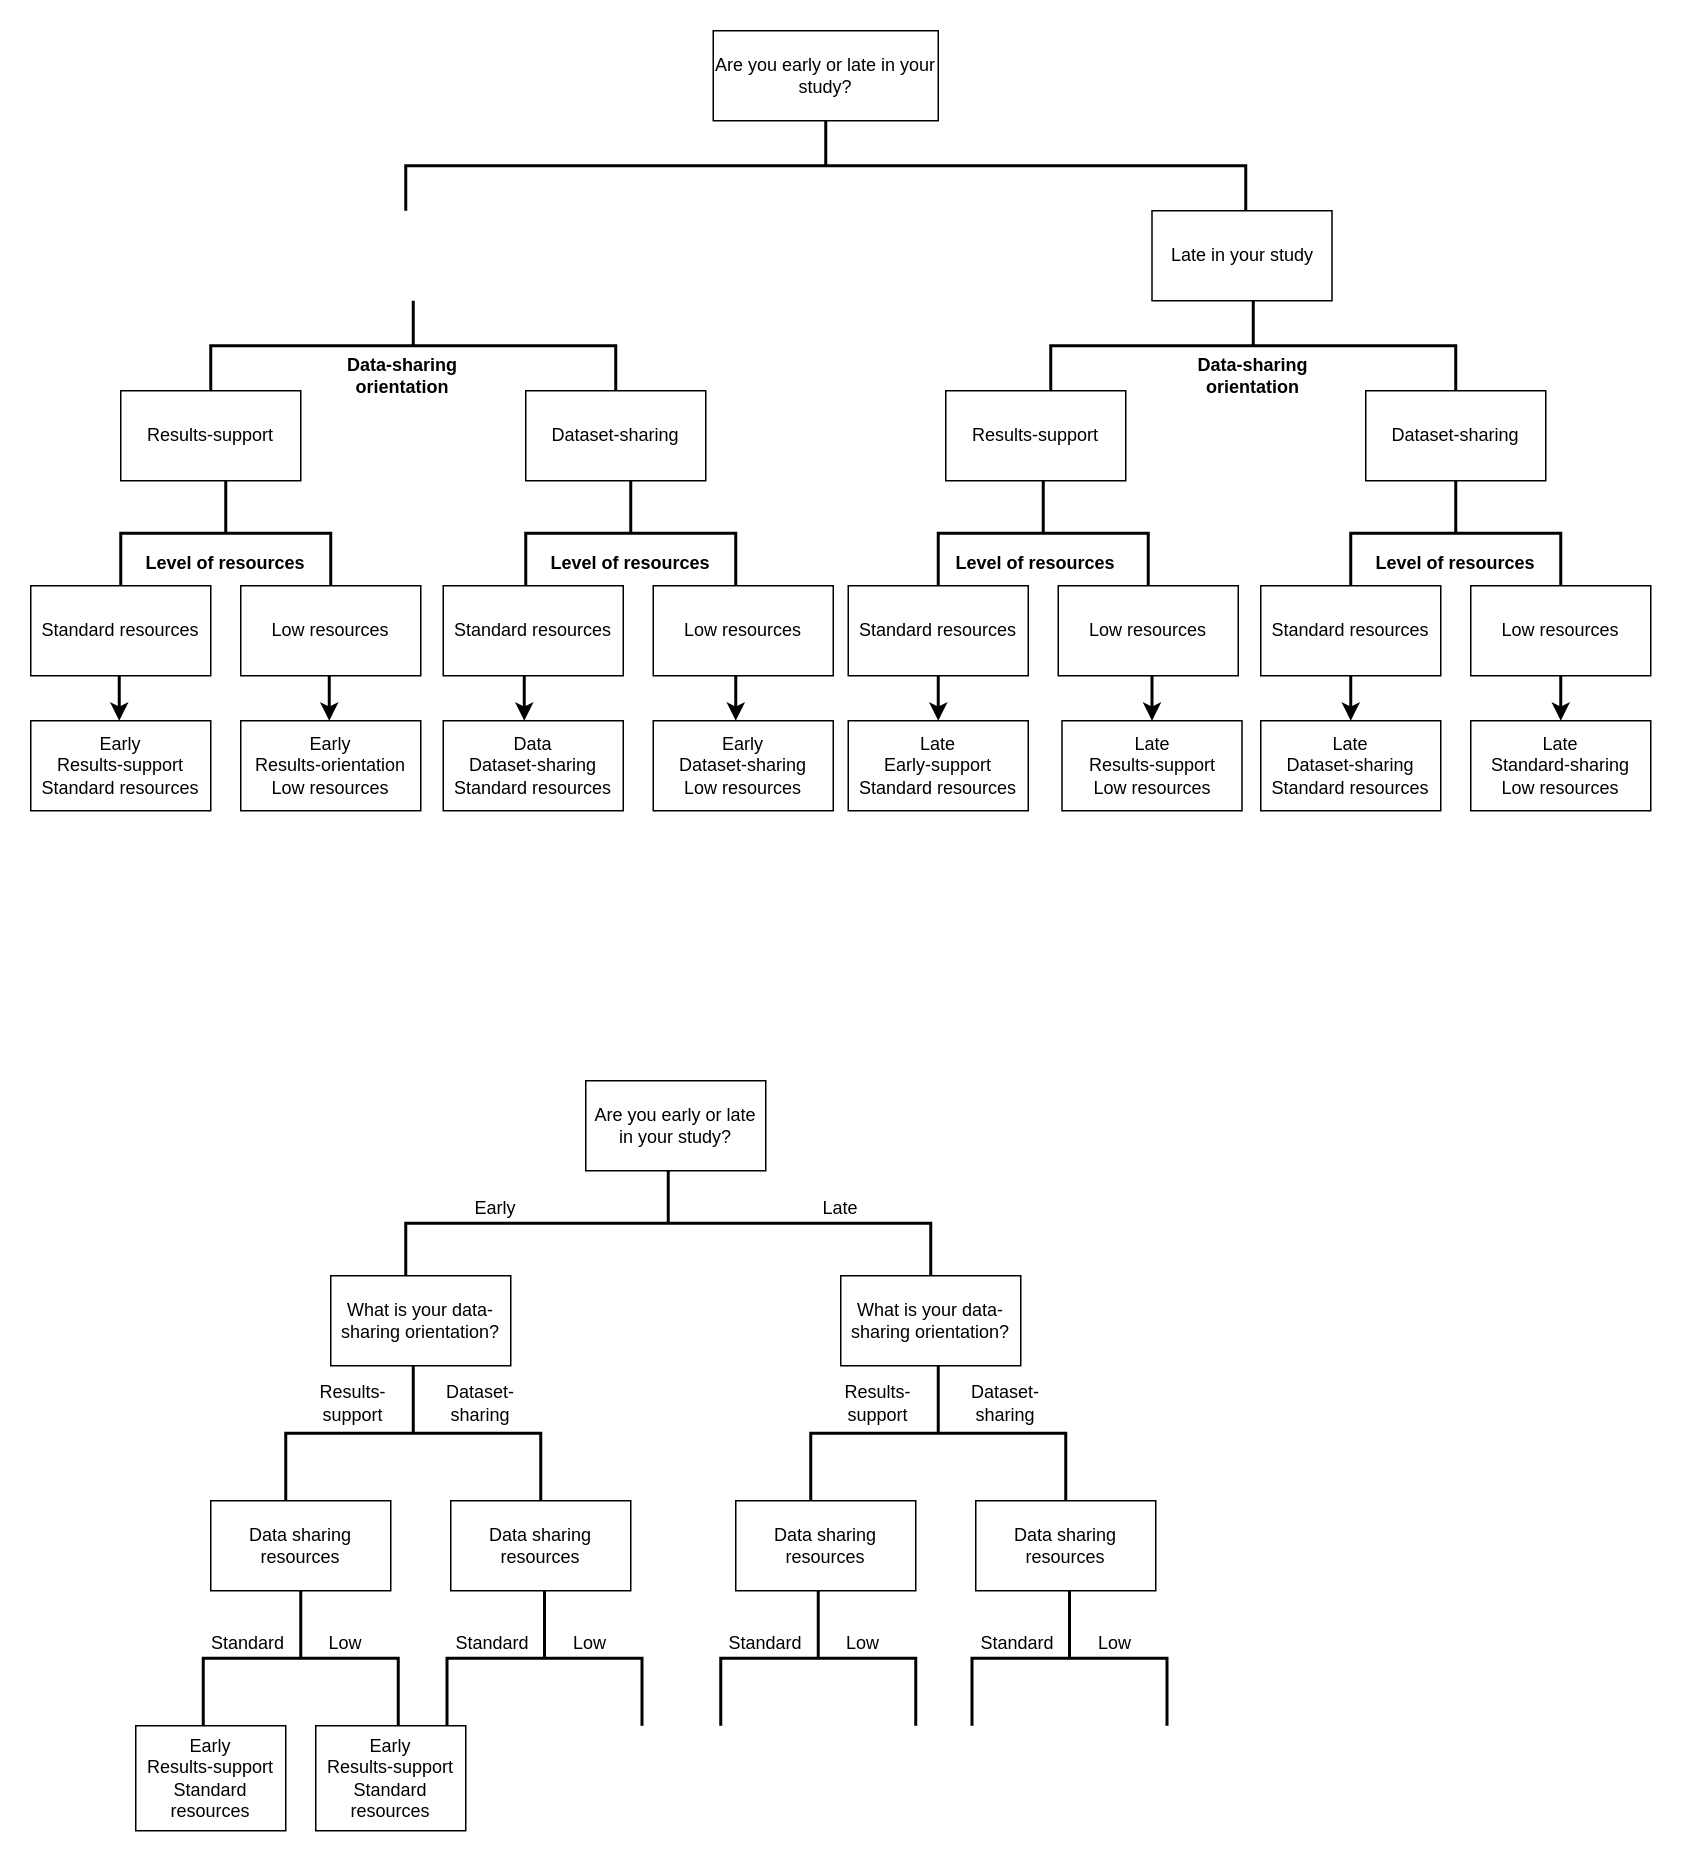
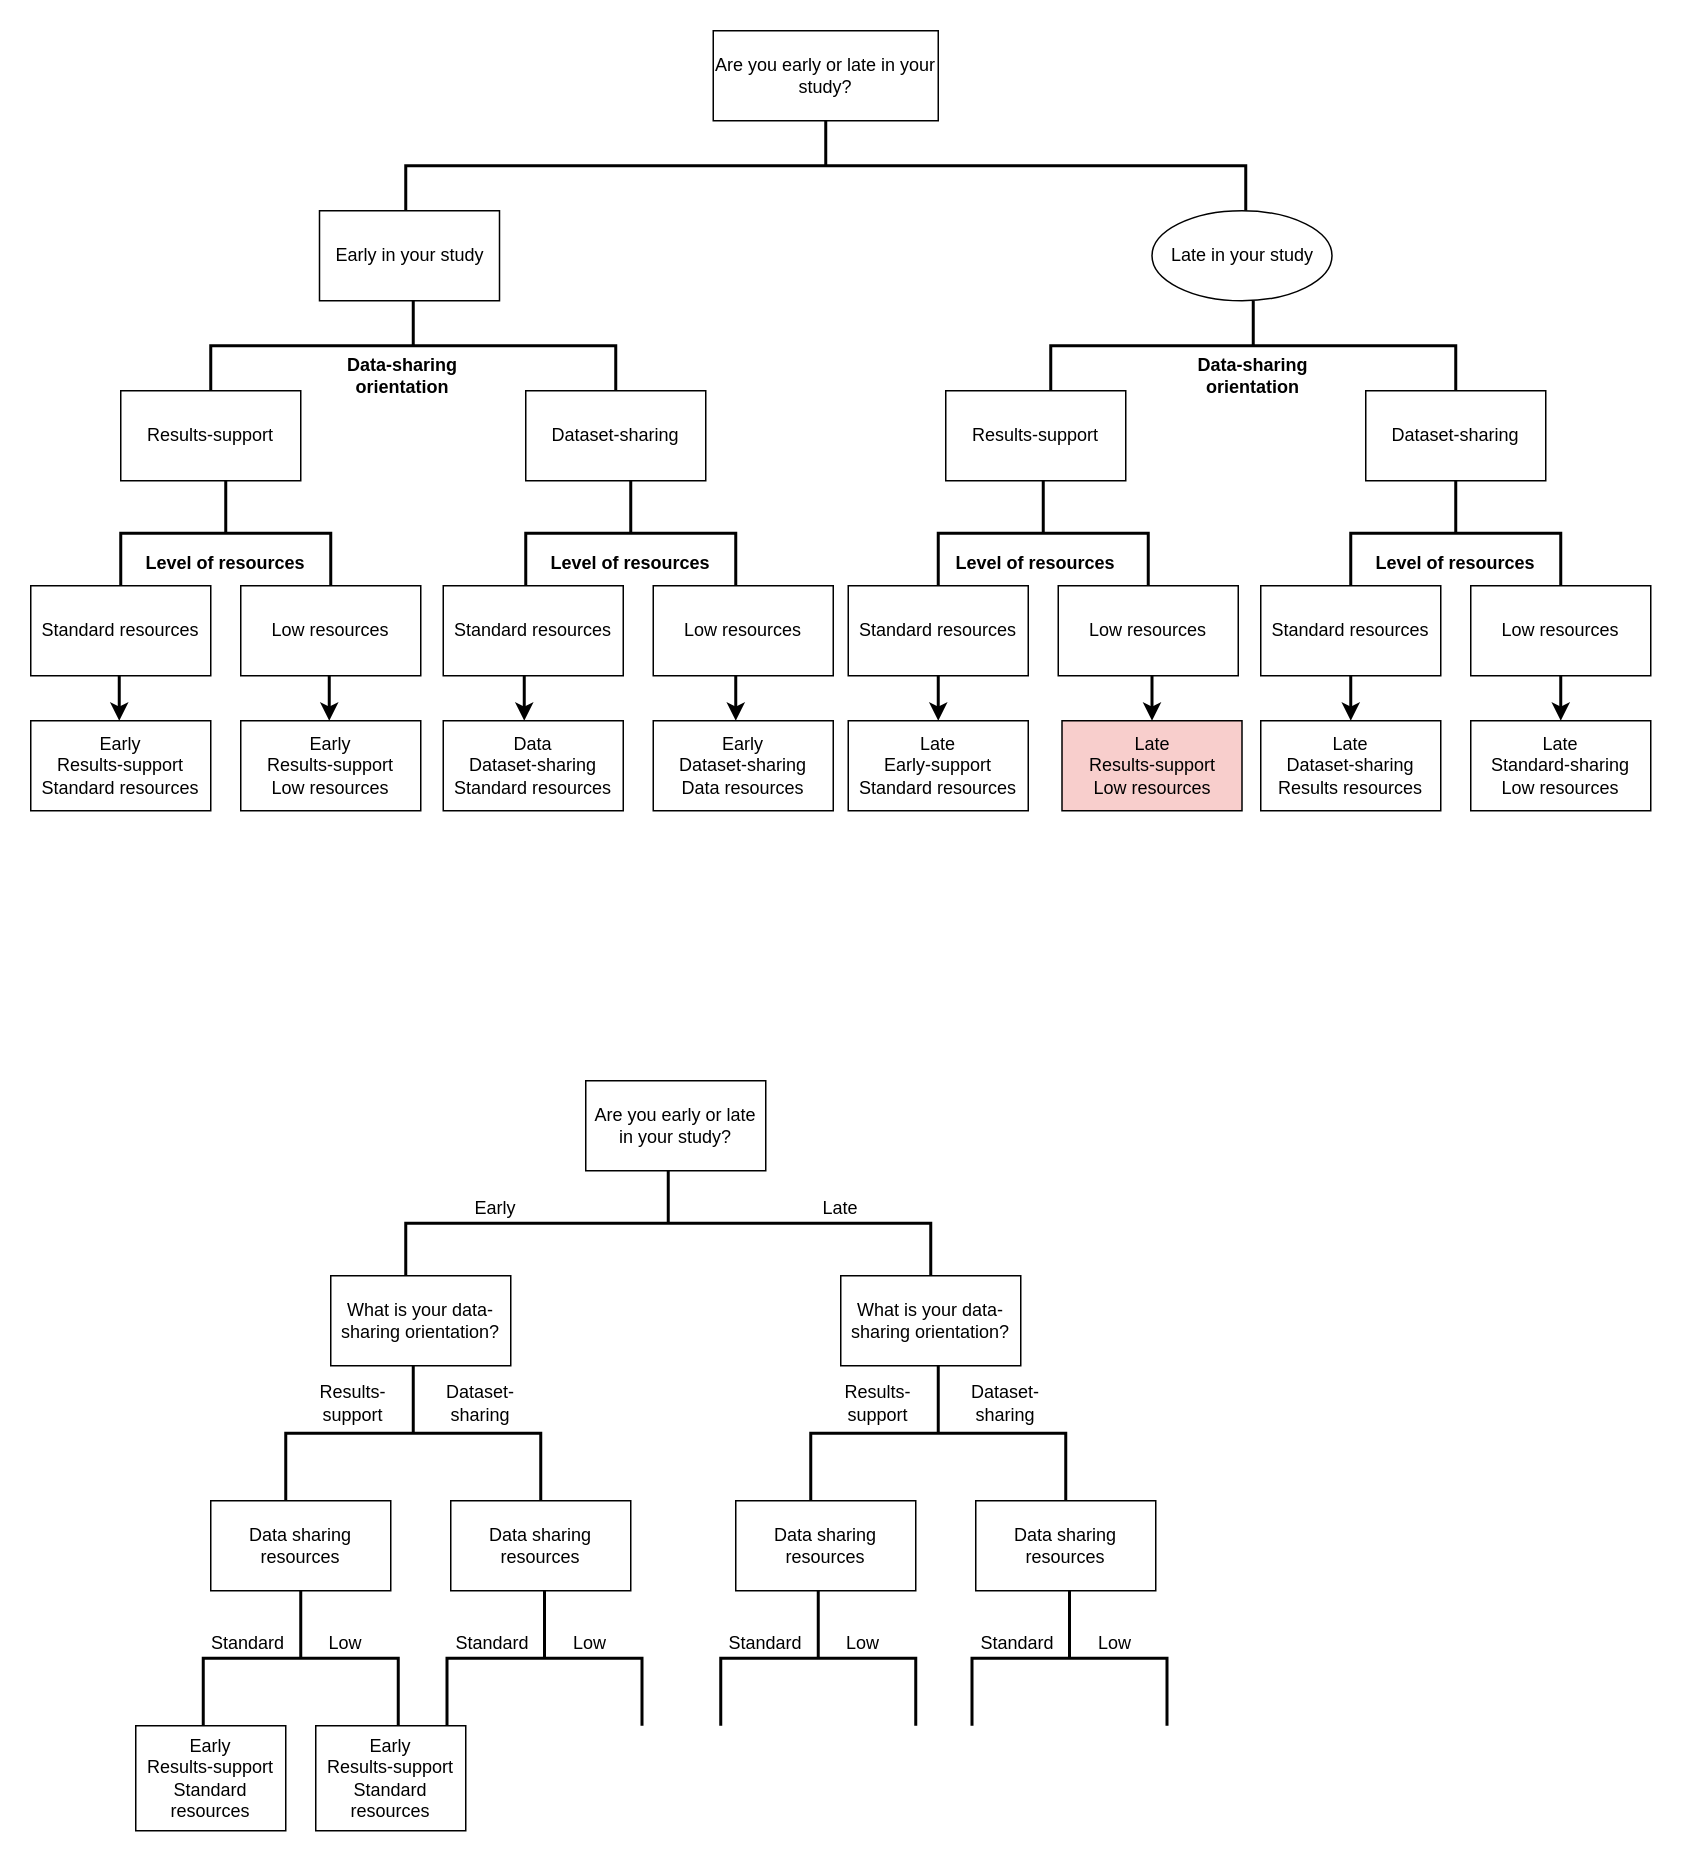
node "Early in your study": added
node "Late in your study": shape rectangle -> ellipse
node "Early Results-orientation Low resources": label "Early Results-orientation Low resources" -> "Early Results-support Low resources"
node "Early Dataset-sharing Low resources": label "Early Dataset-sharing Low resources" -> "Early Dataset-sharing Data resources"
node "Late Results-support Low resources": fillcolor #ffffff -> #f8cecc
node "Late Dataset-sharing Standard resources": label "Late Dataset-sharing Standard resources" -> "Late Dataset-sharing Results resources"
